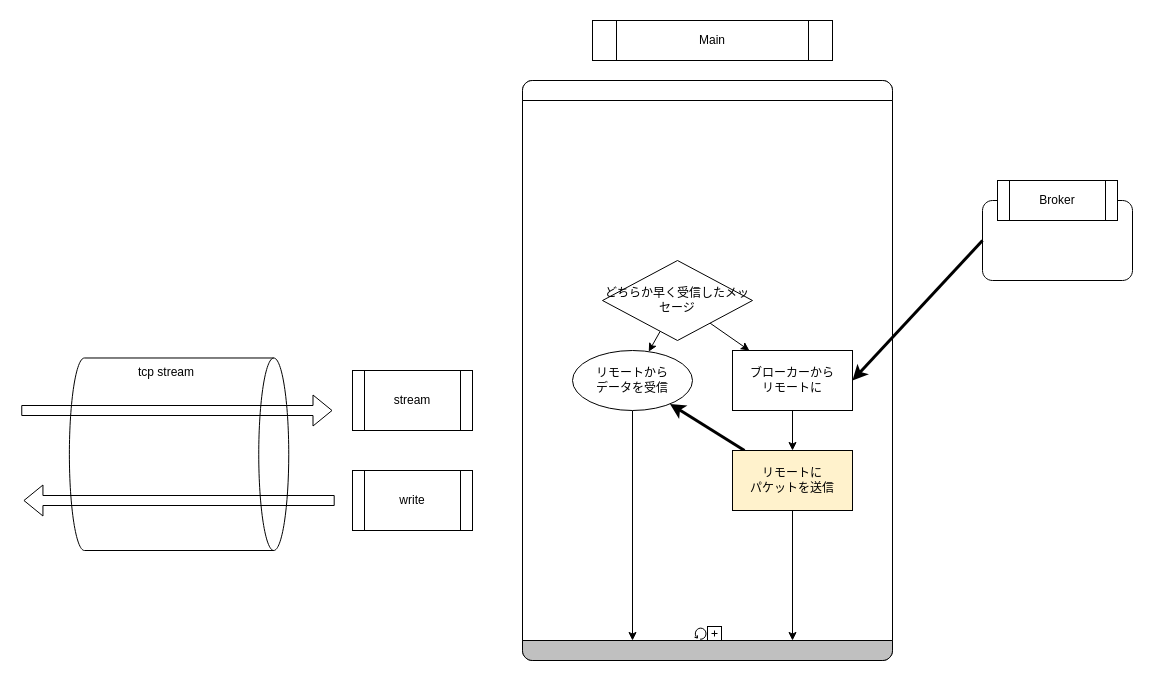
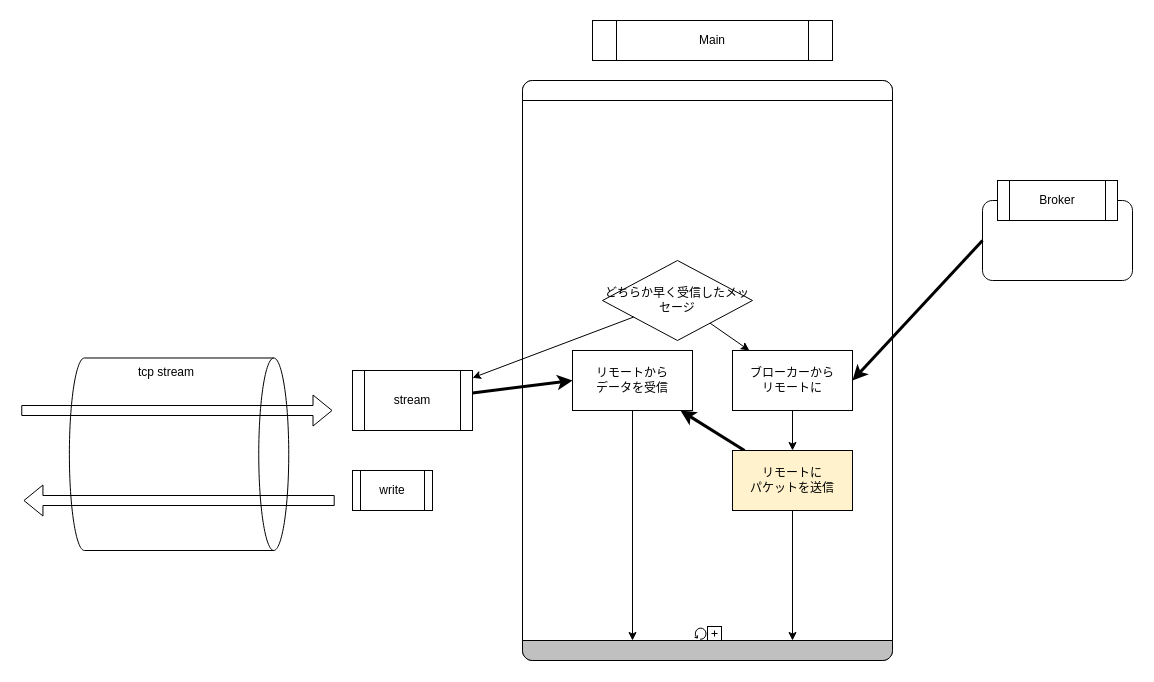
edge "どちらか早く受信したメッセージ" -> "リモートから データを受信": now "どちらか早く受信したメッセージ" -> "stream"
node "リモートから データを受信": shape ellipse -> rectangle
edge "stream" -> "リモートから データを受信": added
node "write": size 120x60 -> 80x40
